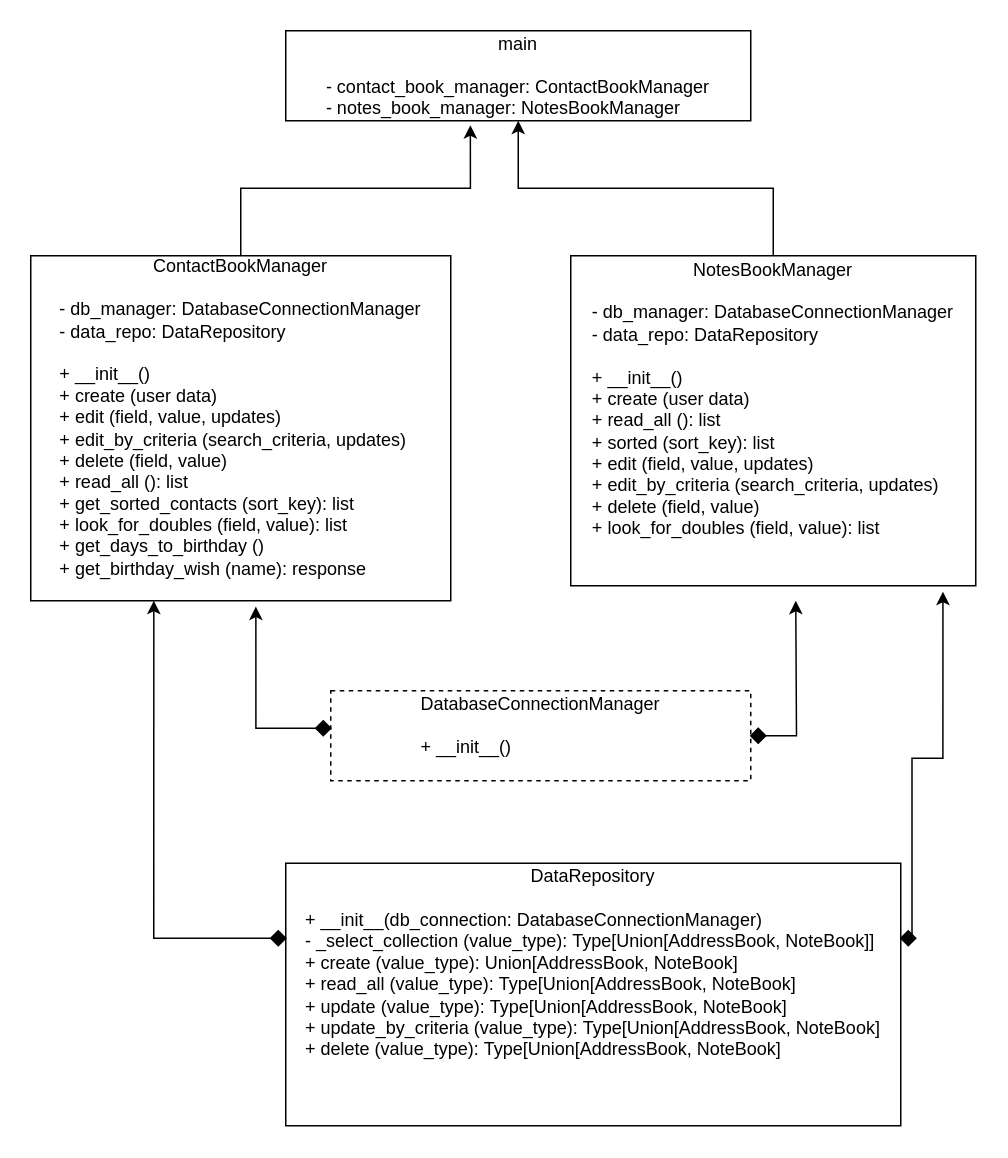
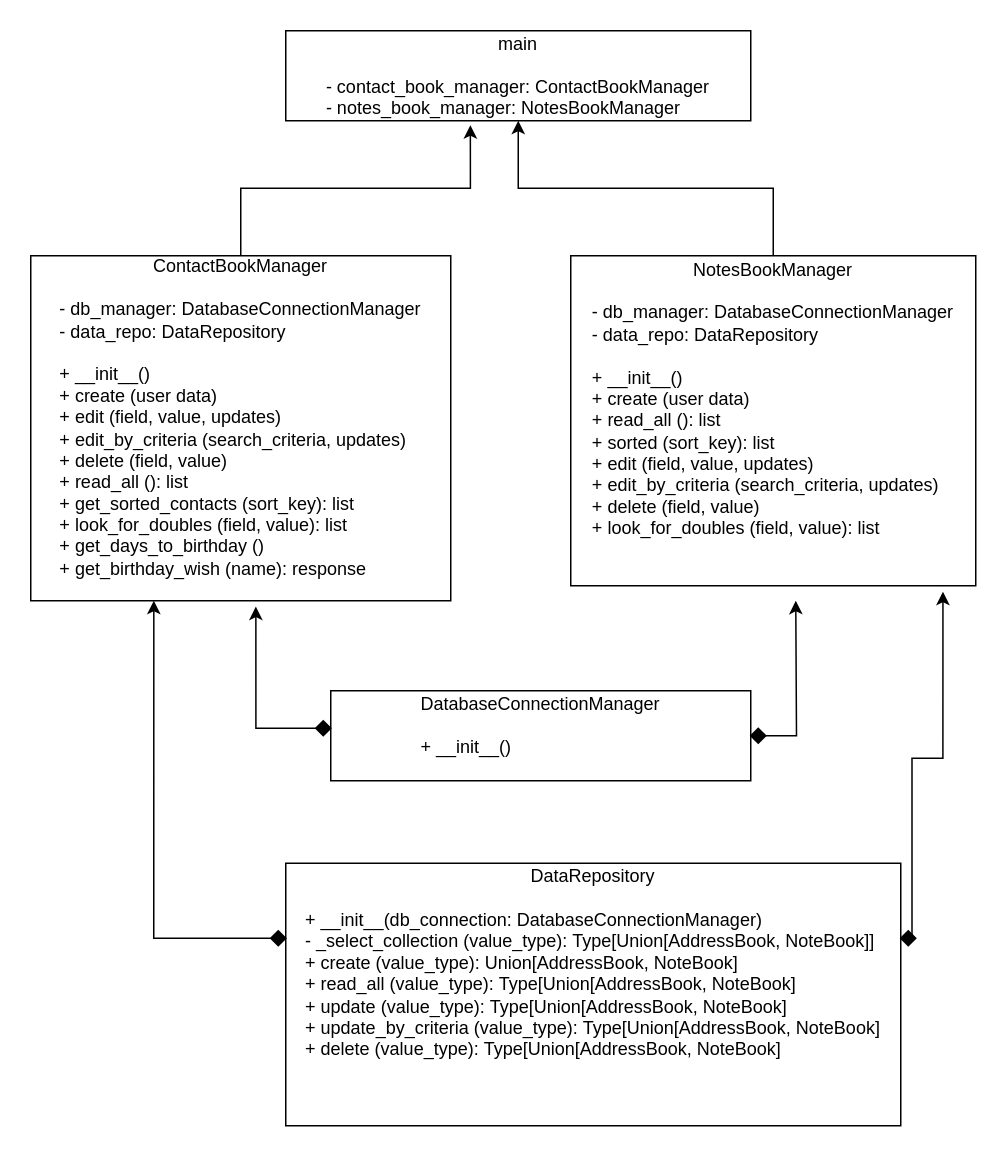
node "DatabaseConnectionManager + __init__()": style dashed -> solid
